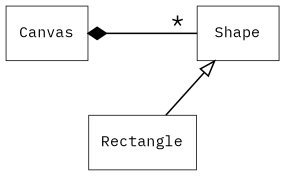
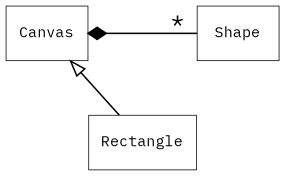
edge "Rectangle" -> "Shape": now "Rectangle" -> "Canvas"
